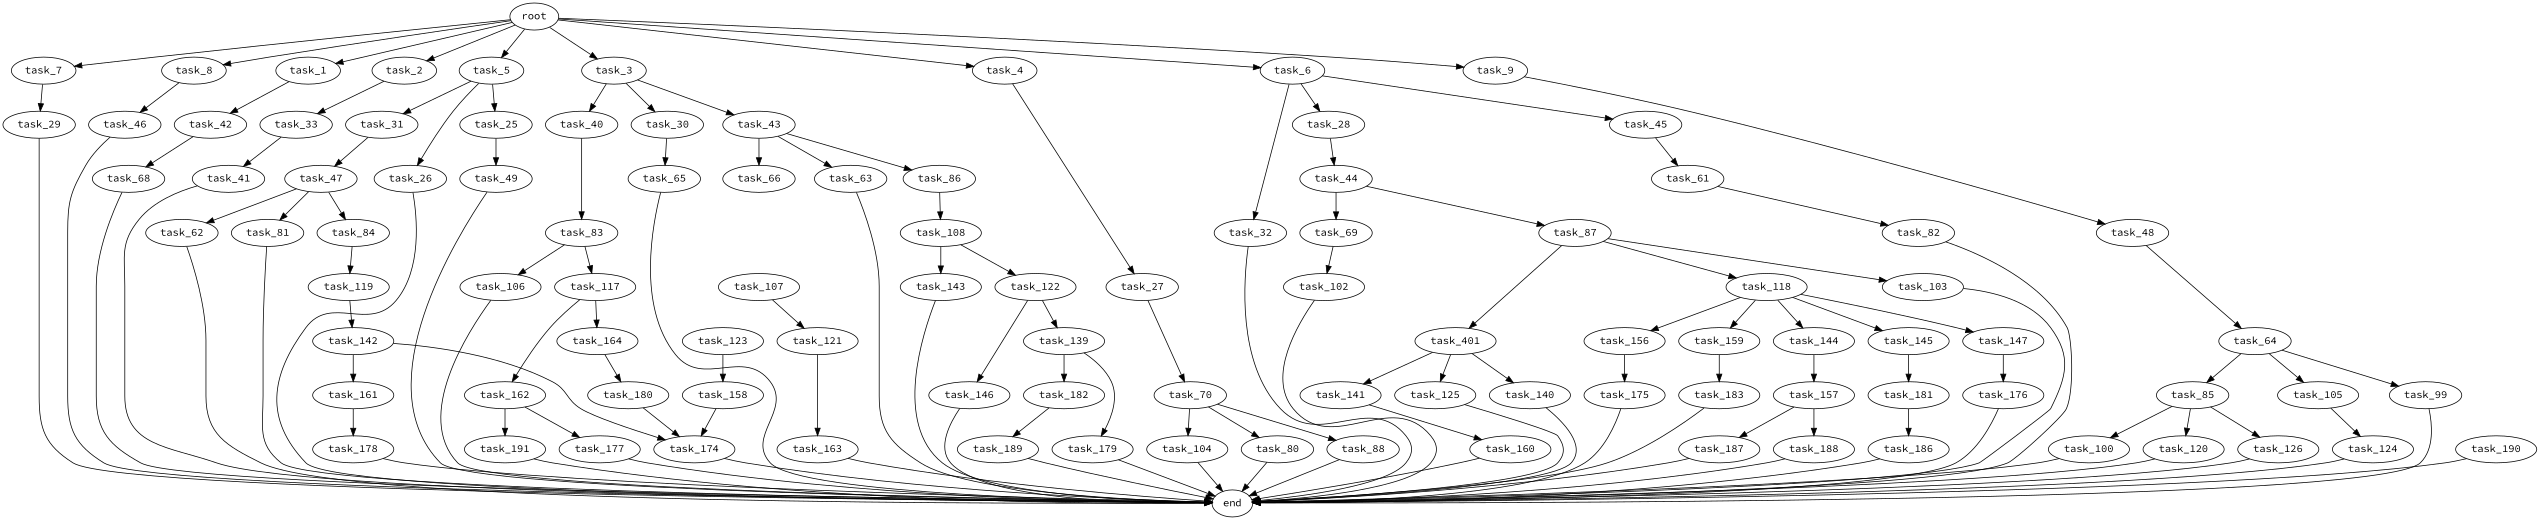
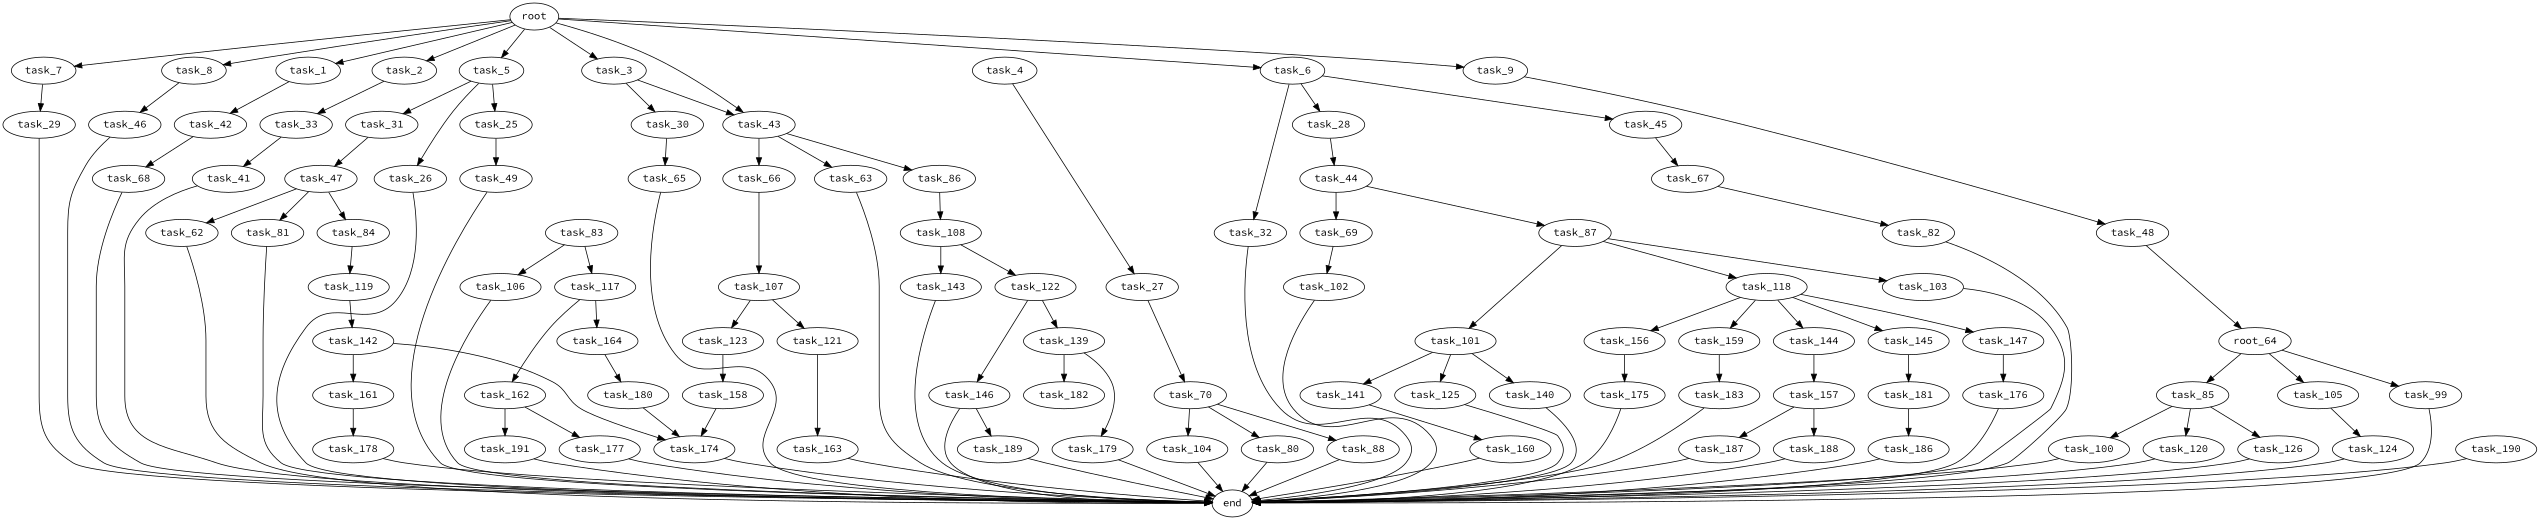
edge "root" -> "task_4": now "root" -> "task_43"
node "task_40": removed
node "task_61": label "task_61" -> "task_67"
edge "task_66" -> "task_107": added
edge "task_107" -> "task_123": added
node "task_401": label "task_401" -> "task_101"
node "task_64": label "task_64" -> "root_64"
edge "task_182" -> "task_189": now "task_146" -> "task_189"
